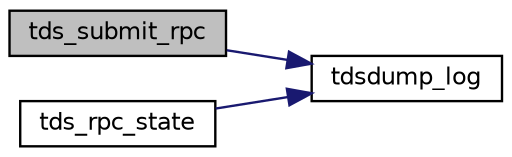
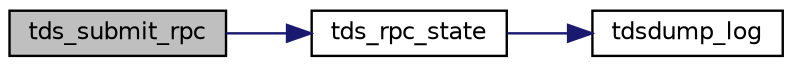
edge "tds_submit_rpc" -> "tdsdump_log": now "tds_submit_rpc" -> "tds_rpc_state"
